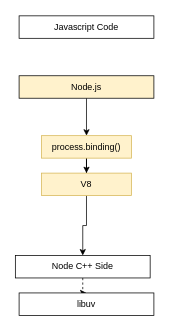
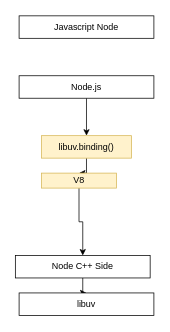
node "Javascript Code": label "Javascript Code" -> "Javascript Node"
node "Node.js": fillcolor #fff2cc -> #ffffff
node "process.binding()": label "process.binding()" -> "libuv.binding()"
node "V8": size 90x23 -> 75x15
edge "Node C++ Side" -> "libuv": style dashed -> solid
